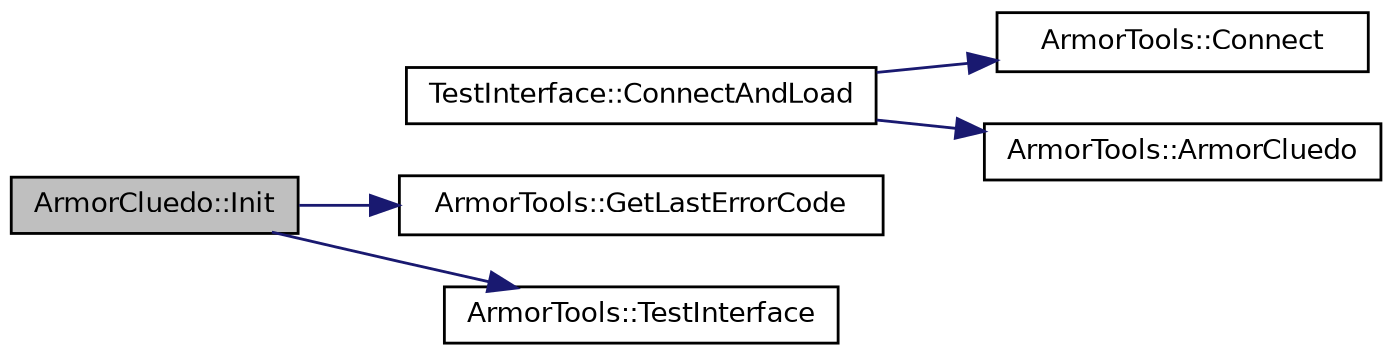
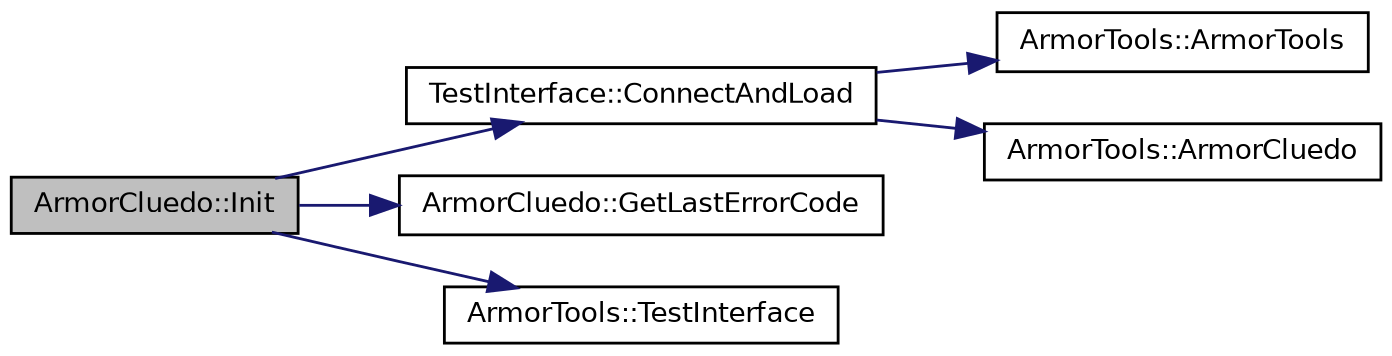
node "ArmorTools::Connect": label "ArmorTools::Connect" -> "ArmorTools::ArmorTools"
edge "ArmorCluedo::Init" -> "TestInterface::ConnectAndLoad": added
node "ArmorTools::GetLastErrorCode": label "ArmorTools::GetLastErrorCode" -> "ArmorCluedo::GetLastErrorCode"
